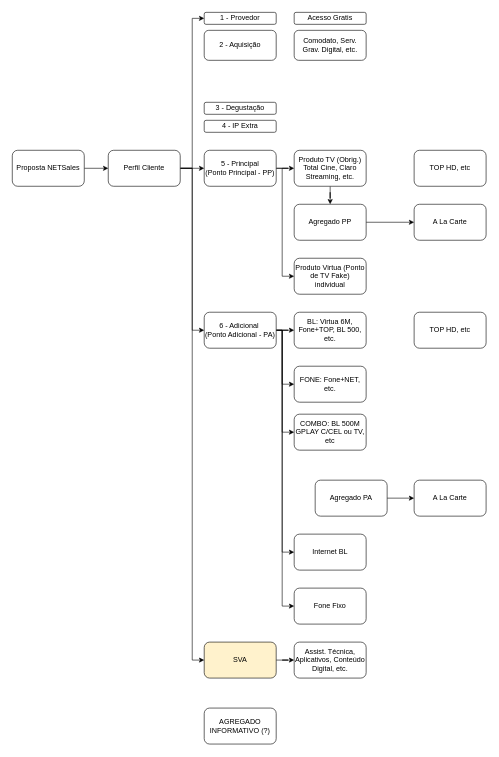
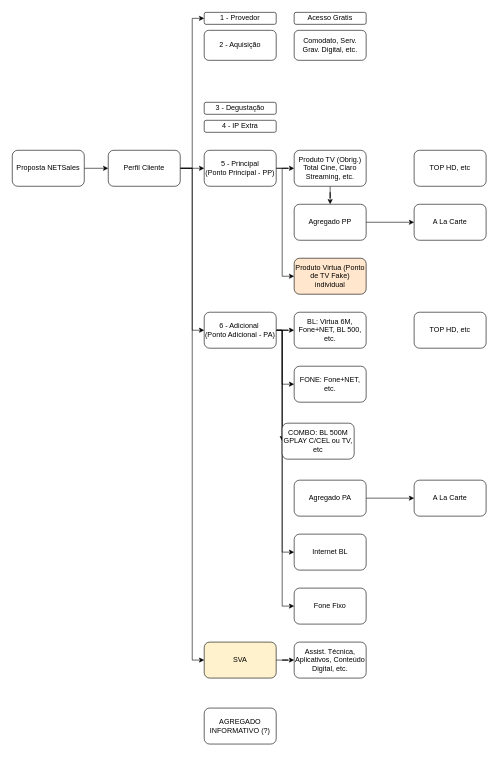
node "Produto Virtua (Ponto de TV Fake) individual": fillcolor #ffffff -> #ffe6cc
node "BL: Virtua 6M, Fone+TOP, BL 500, etc.": label "BL: Virtua 6M, Fone+TOP, BL 500, etc." -> "BL: Virtua 6M, Fone+NET, BL 500, etc."
node "COMBO: BL 500M GPLAY C/CEL ou TV, etc": moved (330, 432) -> (318, 441)
node "Agregado PA": moved (351, 498) -> (330, 498)
